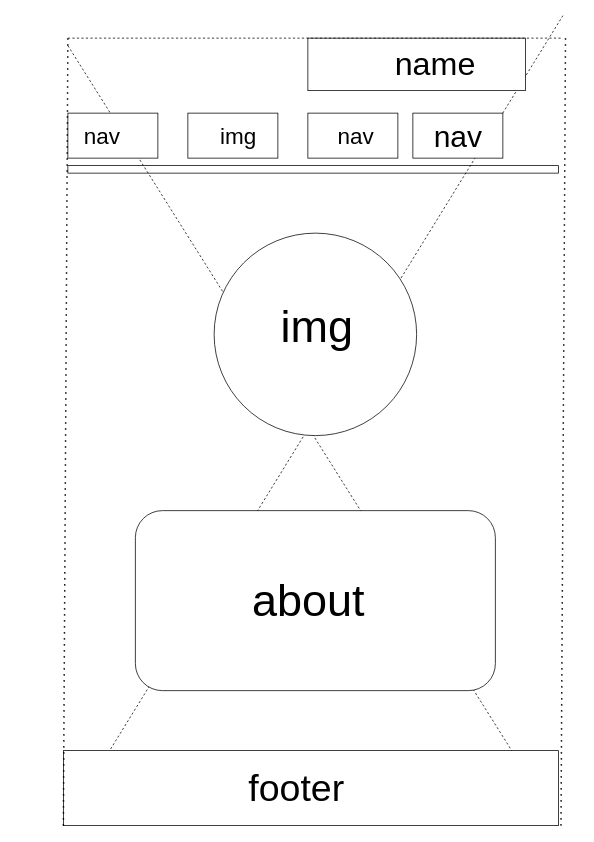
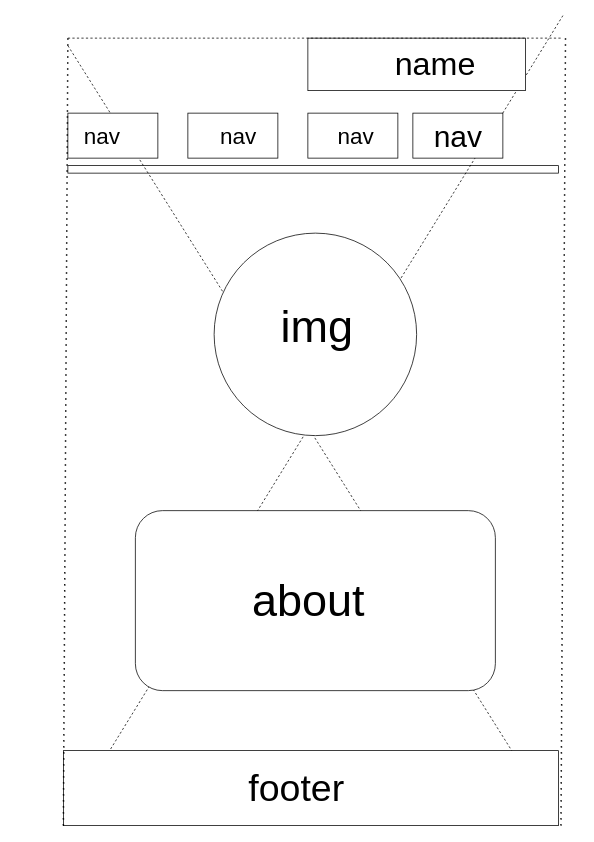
node "nav img nav": label "nav img nav" -> "nav nav nav"
